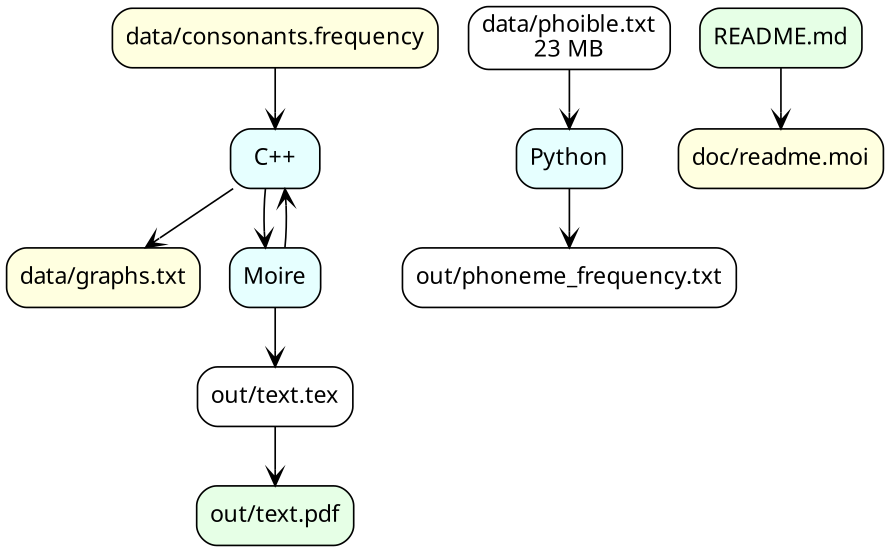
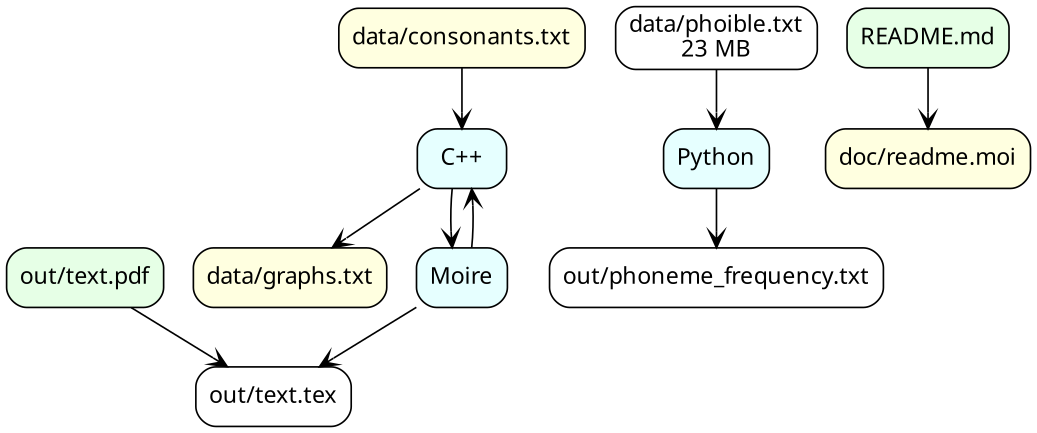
node "data/consonants.frequency": label "data/consonants.frequency" -> "data/consonants.txt"
edge "out/text.tex" -> "out/text.pdf": reversed
